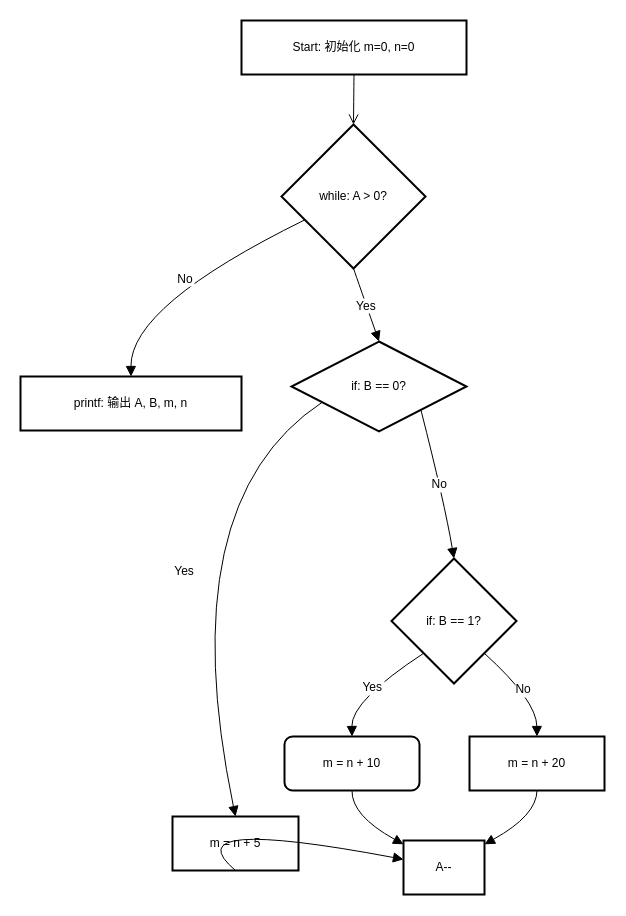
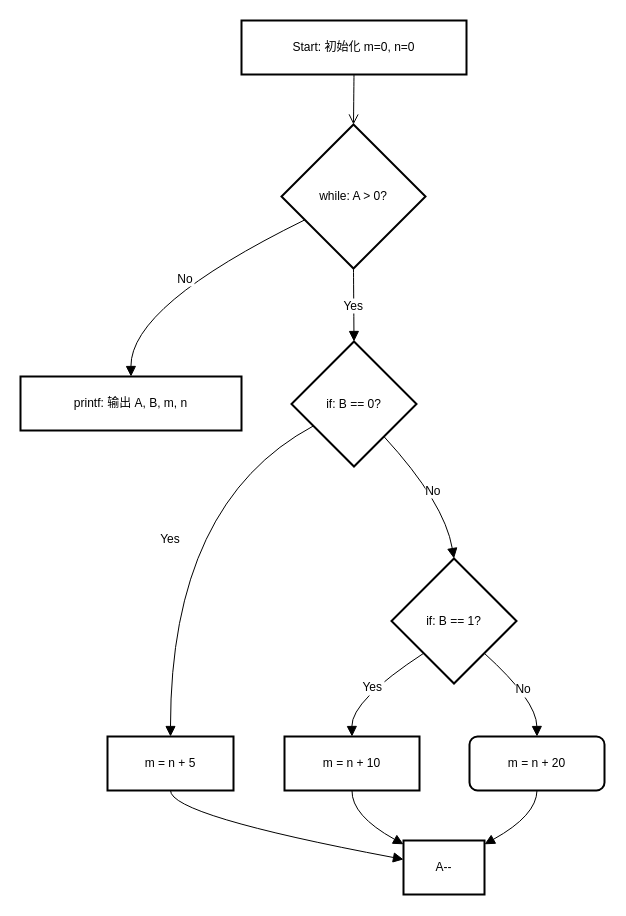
node "if: B == 0?": size 175x90 -> 125x125
node "m = n + 10": shape rounded rectangle -> rectangle
node "m = n + 20": shape rectangle -> rounded rectangle
node "m = n + 5": moved (236, 844) -> (171, 764)
